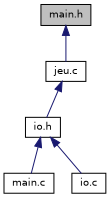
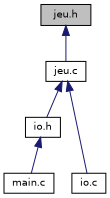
node "main.h": label "main.h" -> "jeu.h"
edge "io.c" -> "io.h": now "io.c" -> "jeu.c"
